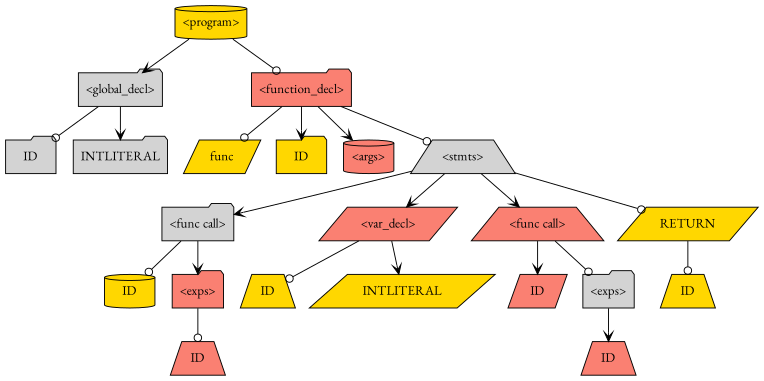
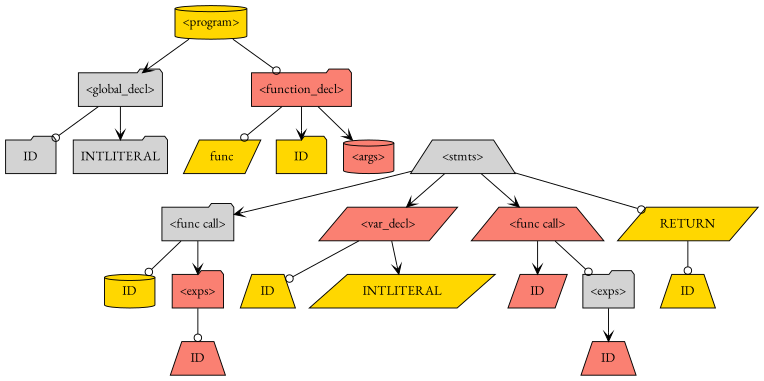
edge "<function_decl>" -> "<stmts>": removed
